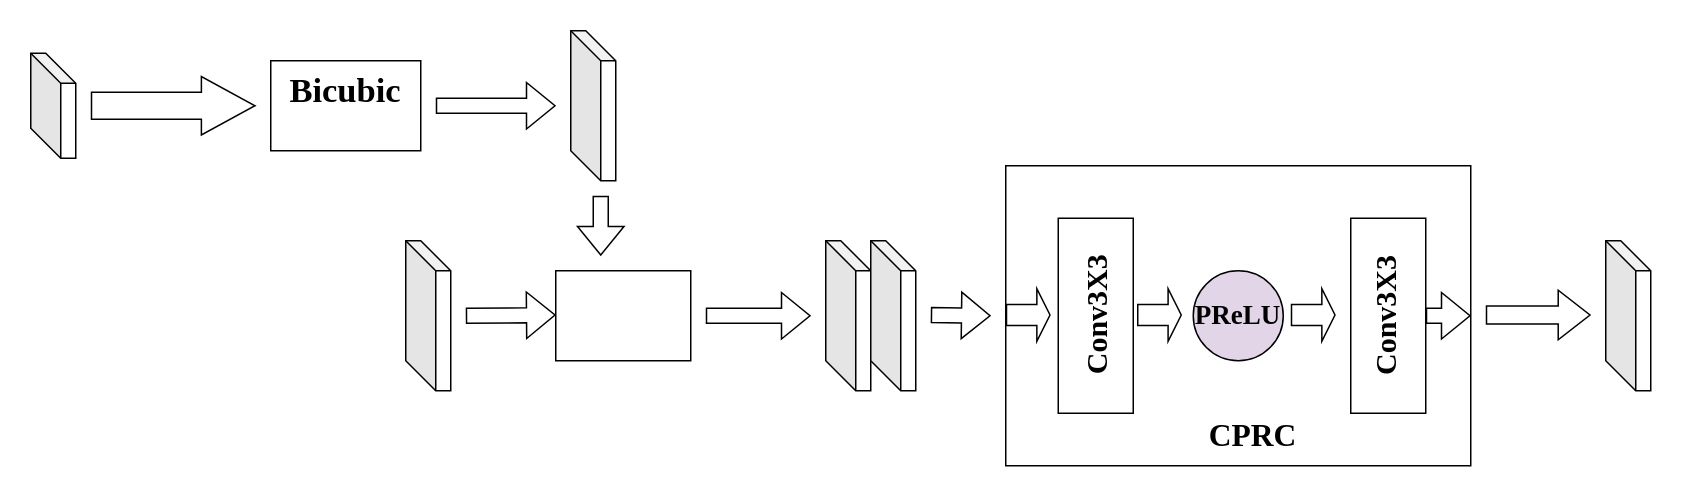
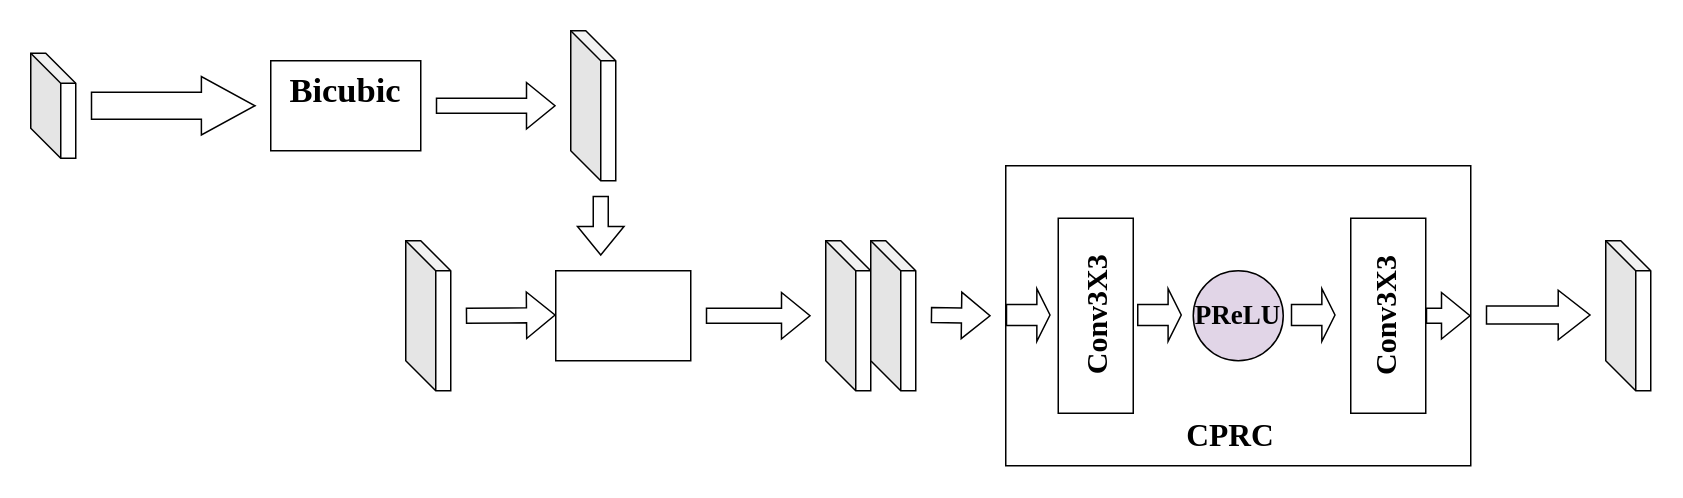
node "CPRC": moved (1253, 436) -> (1231, 436)
